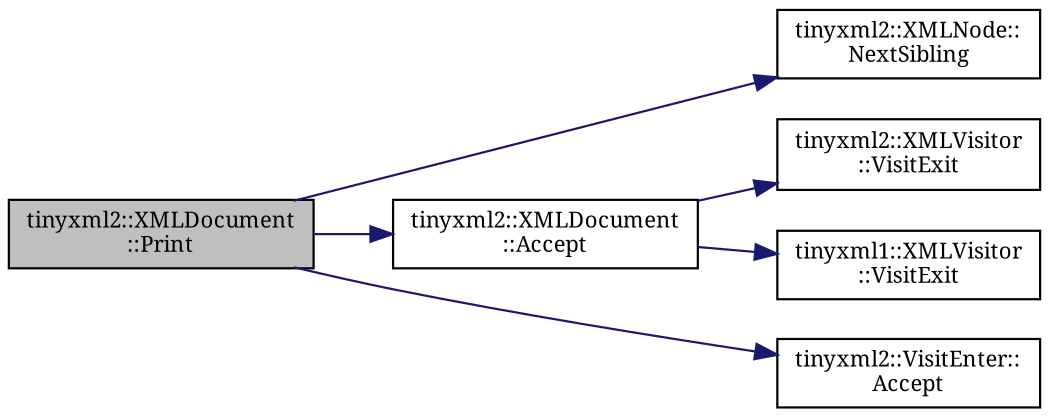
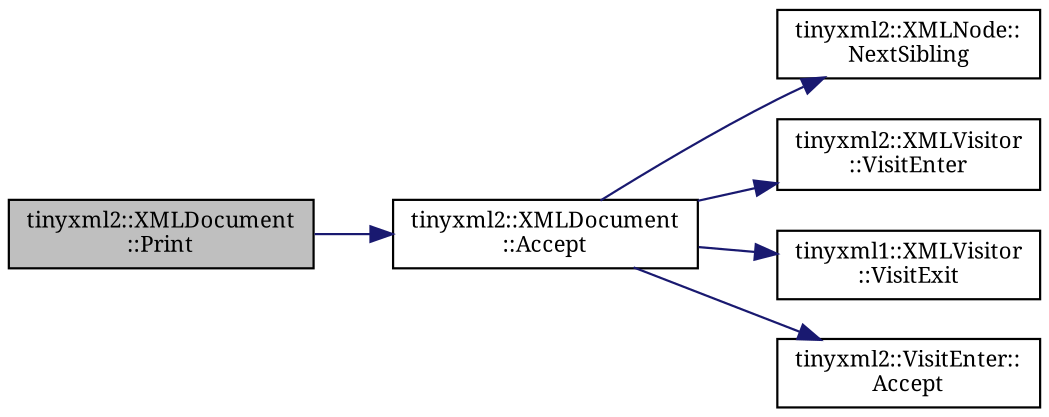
edge "tinyxml2::XMLDocument ::Print" -> "tinyxml2::XMLNode:: NextSibling": now "tinyxml2::XMLDocument ::Accept" -> "tinyxml2::XMLNode:: NextSibling"
node "tinyxml2::XMLVisitor ::VisitExit": label "tinyxml2::XMLVisitor ::VisitExit" -> "tinyxml2::XMLVisitor ::VisitEnter"
edge "tinyxml2::XMLDocument ::Print" -> "tinyxml2::VisitEnter:: Accept": now "tinyxml2::XMLDocument ::Accept" -> "tinyxml2::VisitEnter:: Accept"
